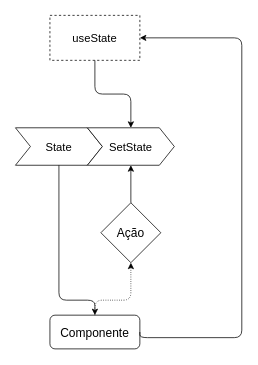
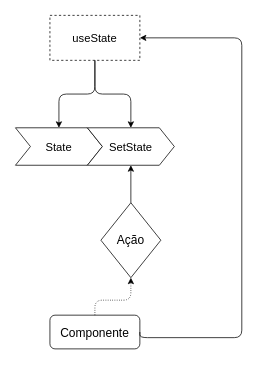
edge "useState" -> "State": added
node "Ação": size 60x60 -> 60x75
edge "State" -> "Componente": removed
